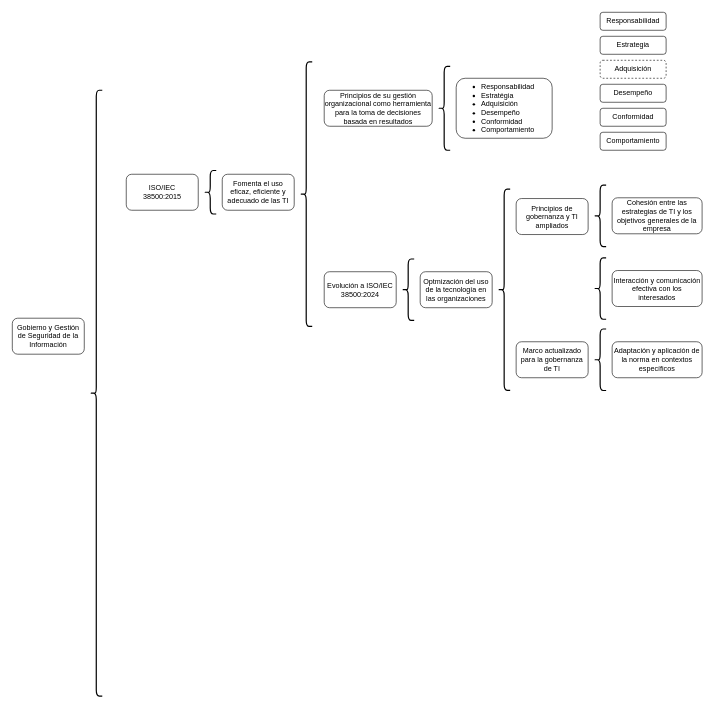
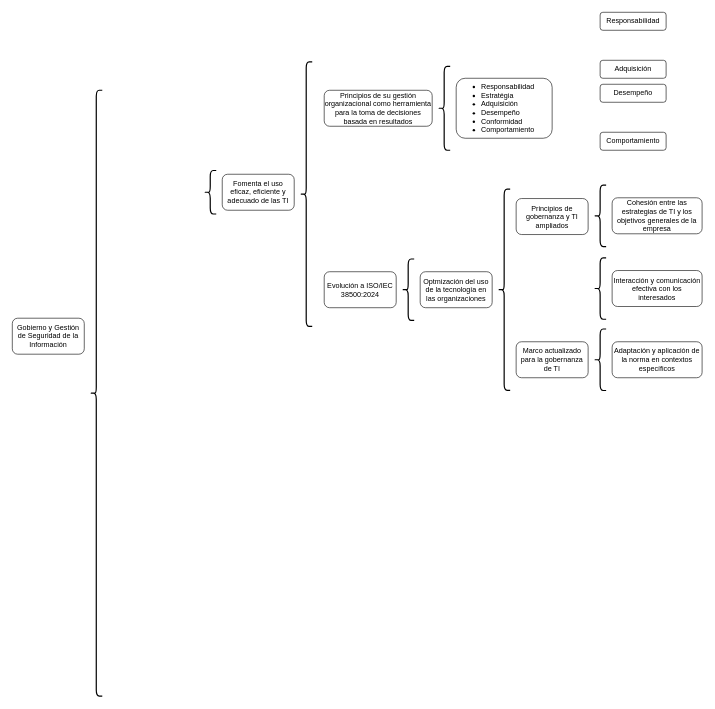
node "Estrategia": removed
node "Adquisición": style dashed -> solid
node "Conformidad": removed
node "ISO/IEC 38500:2015": removed
